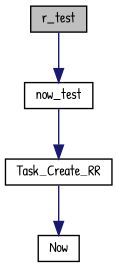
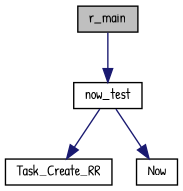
node "r_test": label "r_test" -> "r_main"
edge "Task_Create_RR" -> "Now": now "now_test" -> "Now"
